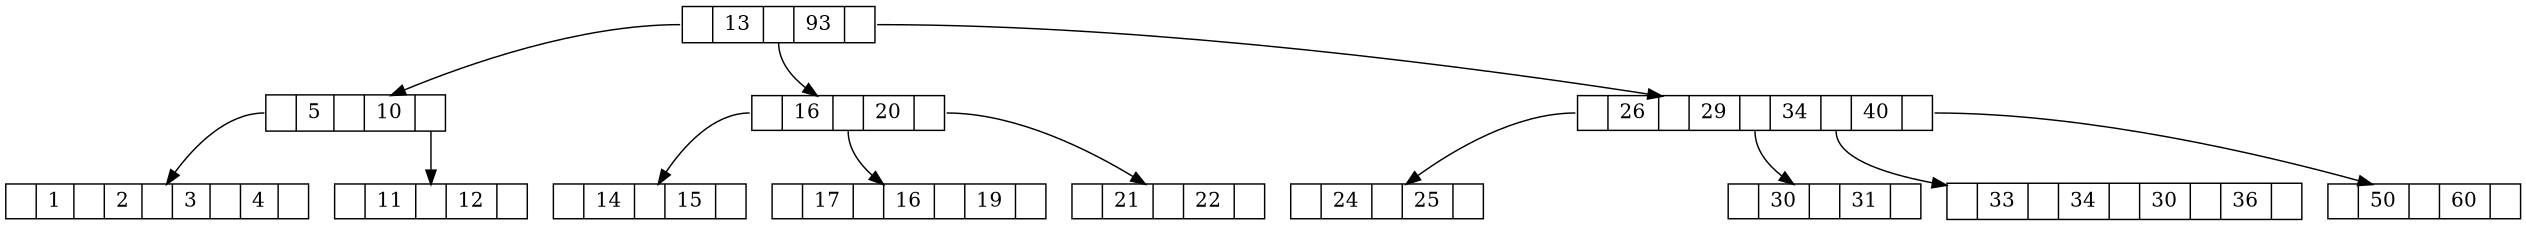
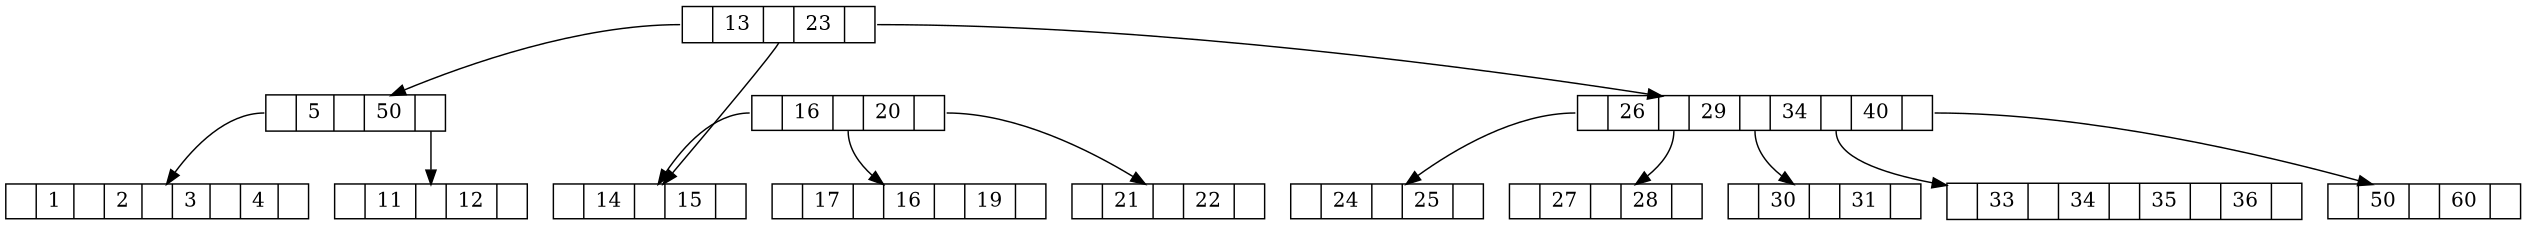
node "13": text "93" -> "23"
edge "13" -> "16": now "13" -> "14"
node "5": text "10" -> "50"
node "27": added
node "33": text "30" -> "35"
